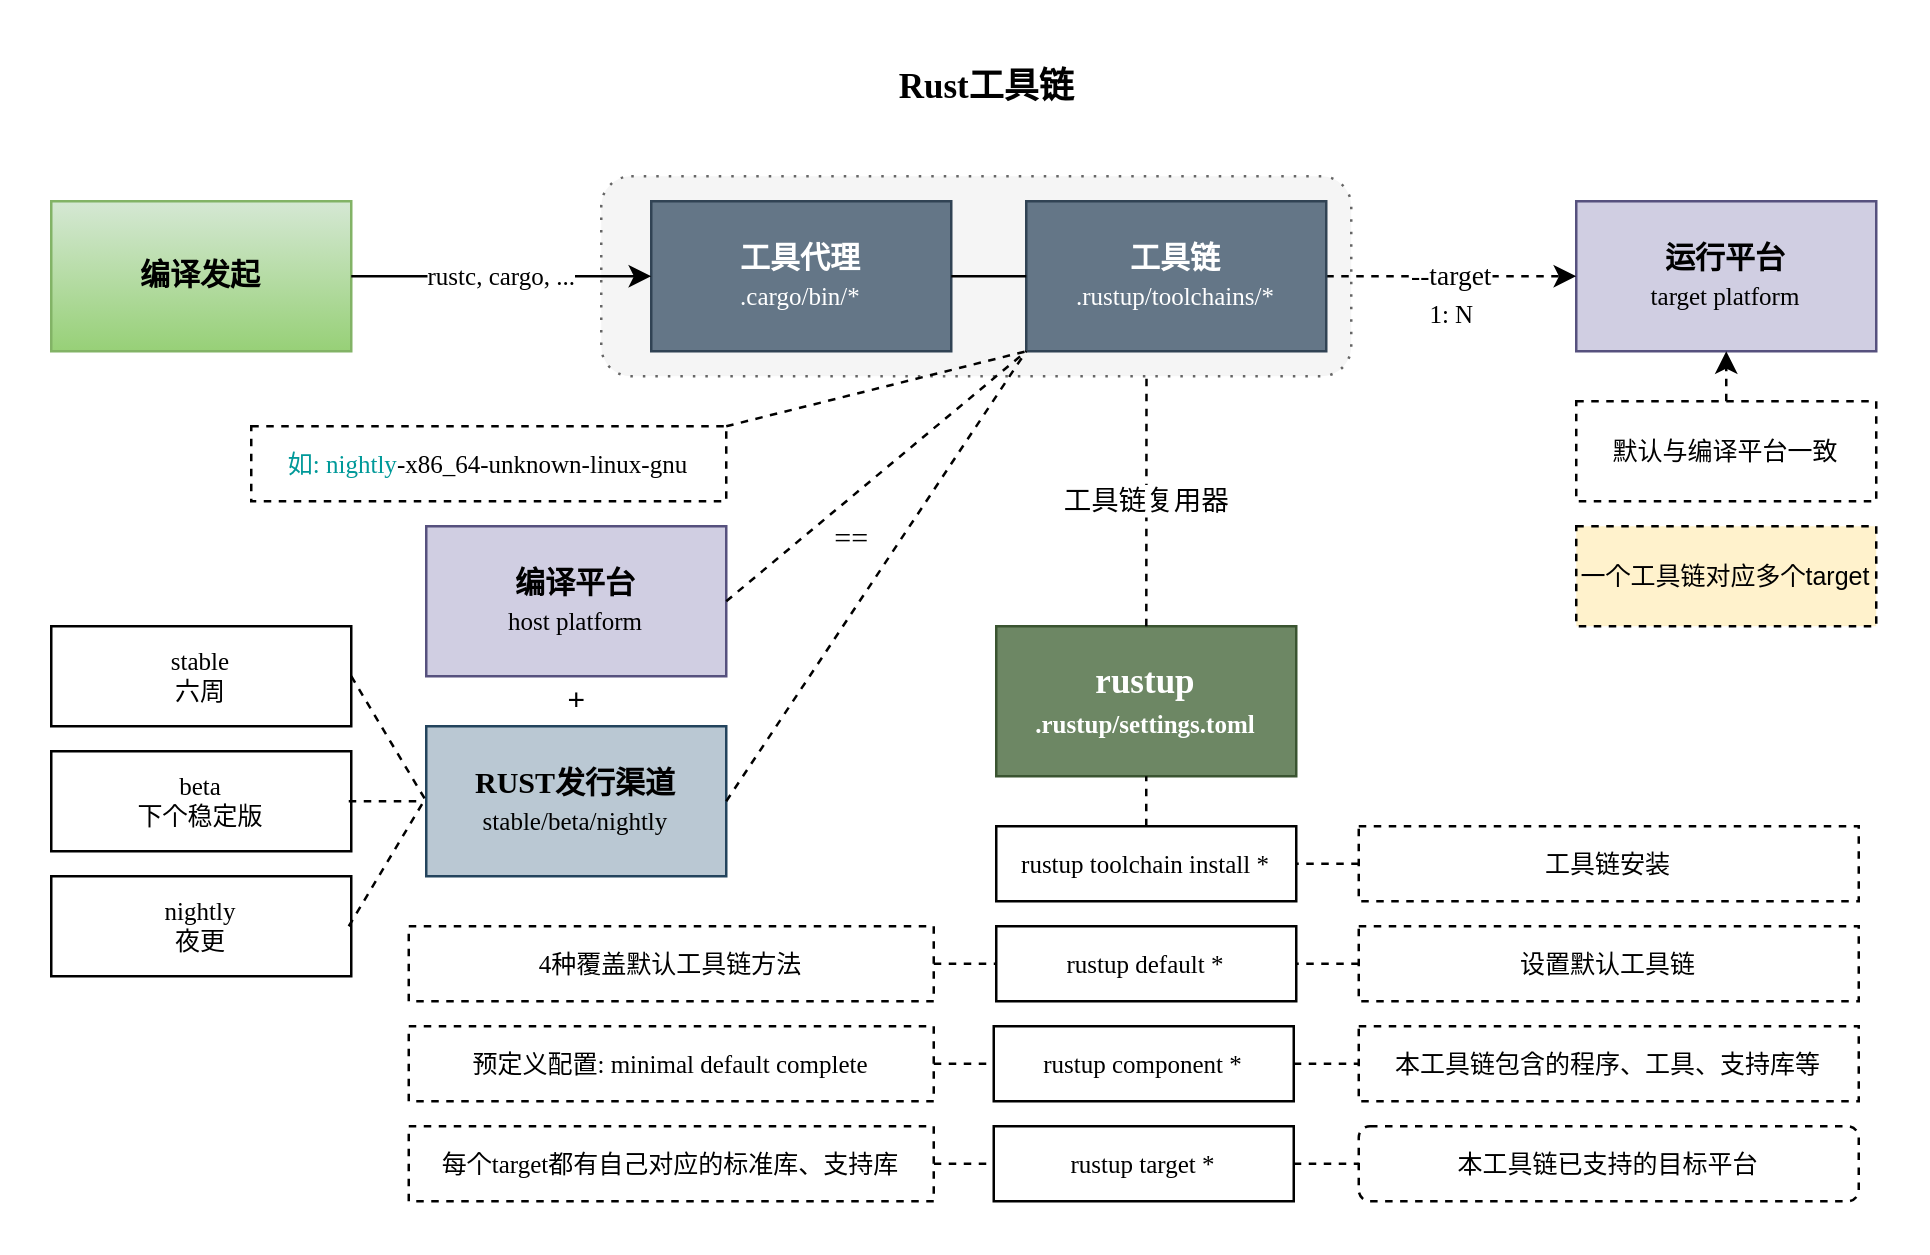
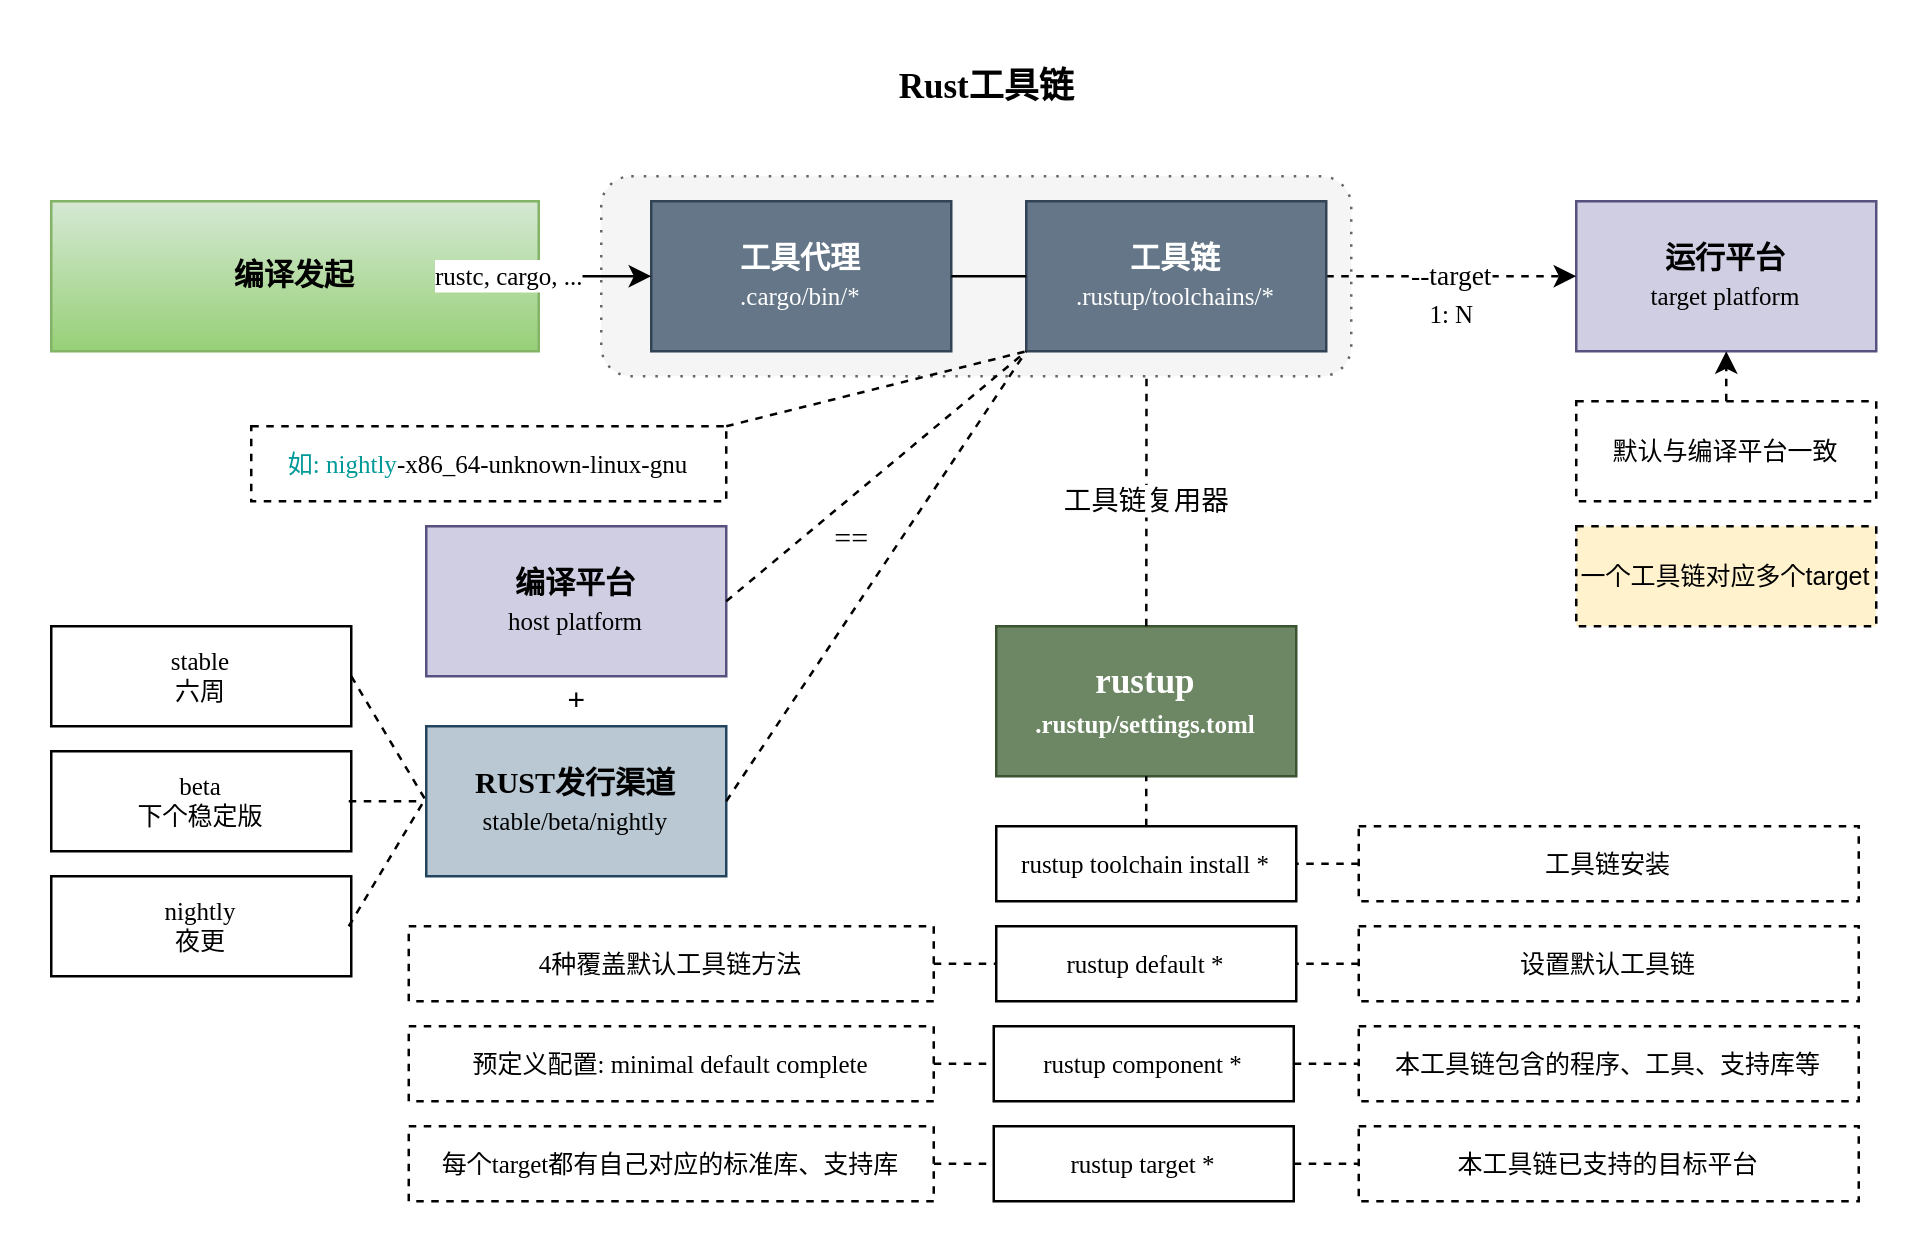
node "编译发起": size 300x150 -> 488x150
node "本工具链已支持的目标平台": shape rounded rectangle -> rectangle
